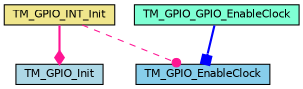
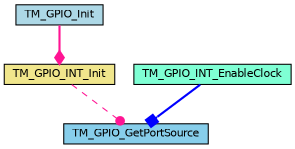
node "TM_GPIO_GPIO_EnableClock": label "TM_GPIO_GPIO_EnableClock" -> "TM_GPIO_INT_EnableClock"
edge "TM_GPIO_INT_Init" -> "TM_GPIO_Init": reversed
node "TM_GPIO_EnableClock": label "TM_GPIO_EnableClock" -> "TM_GPIO_GetPortSource"
